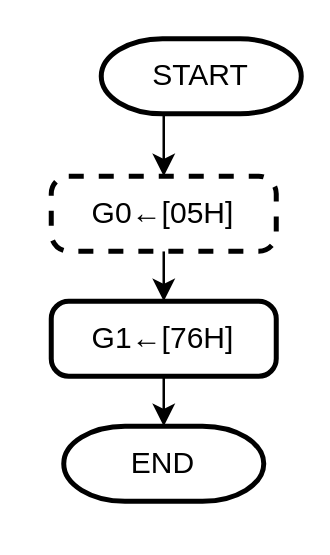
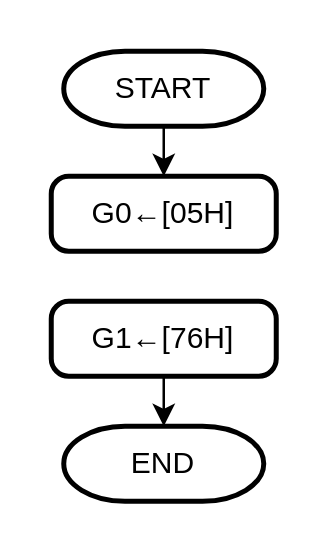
node "START": moved (201, 76) -> (164, 89)
node "G0←[05H]": style dashed -> solid
edge "G0←[05H]" -> "G1←[76H]": removed
